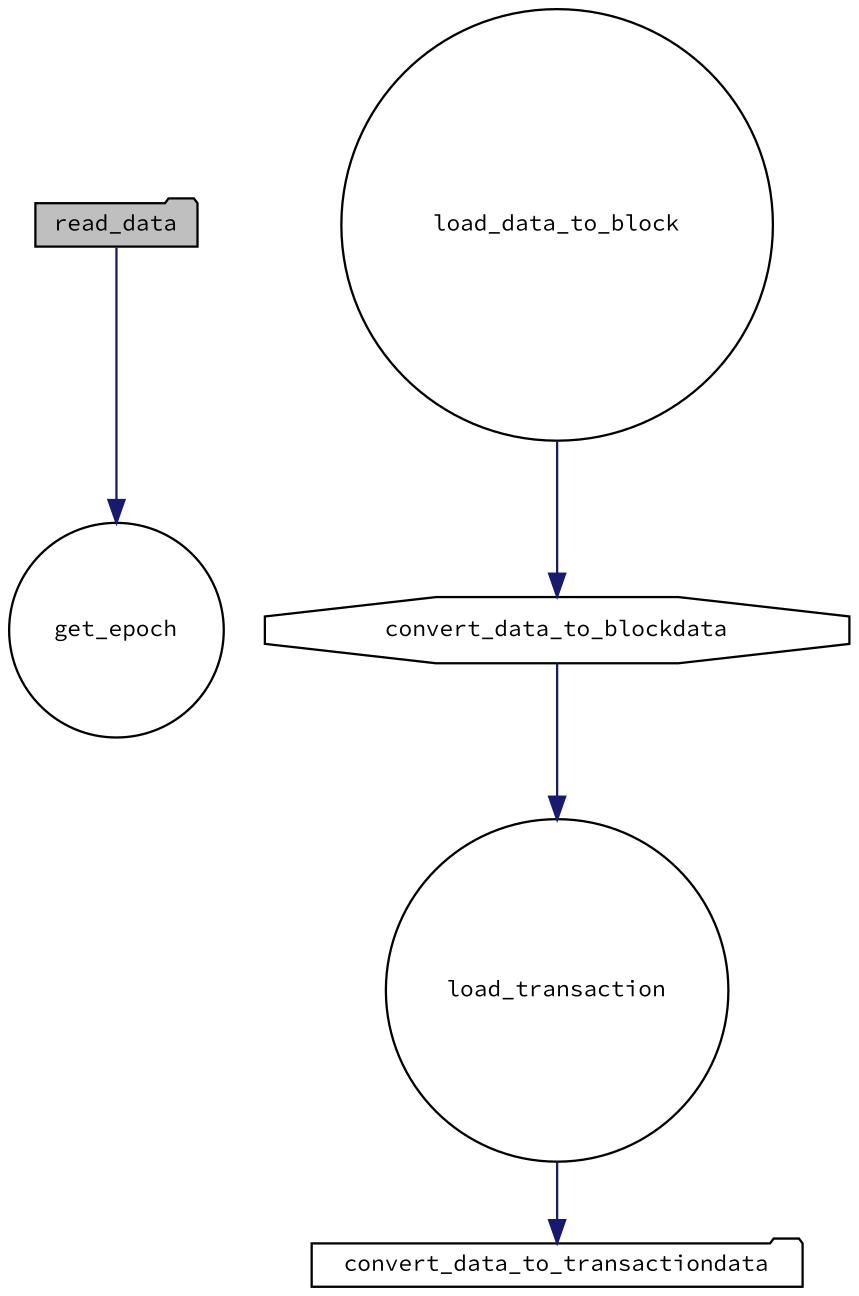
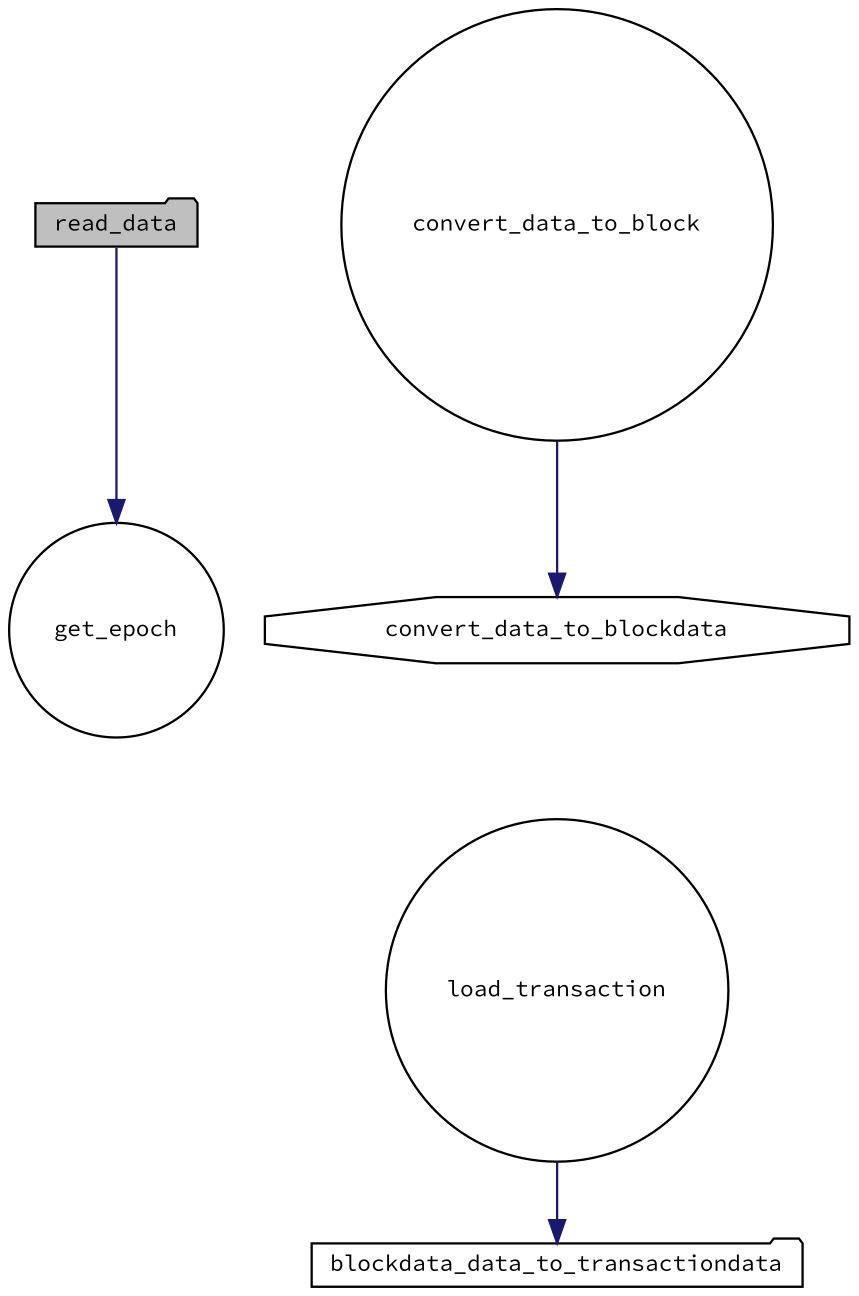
node "load_data_to_block": label "load_data_to_block" -> "convert_data_to_block"
edge "convert_data_to_blockdata" -> "load_transaction": removed
node "convert_data_to_transactiondata": label "convert_data_to_transactiondata" -> "blockdata_data_to_transactiondata"
